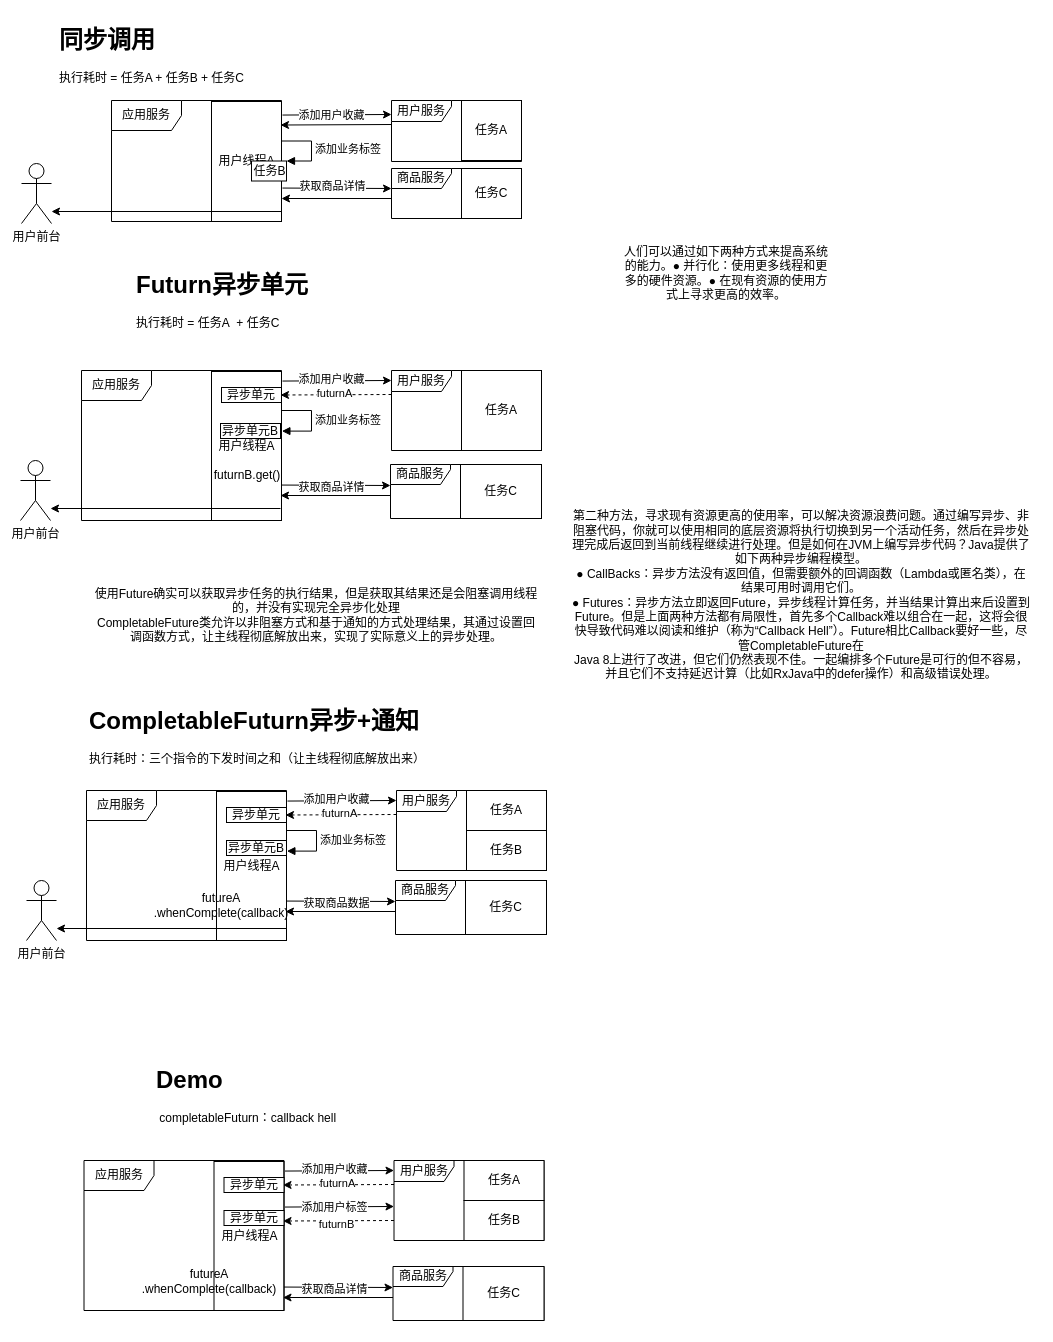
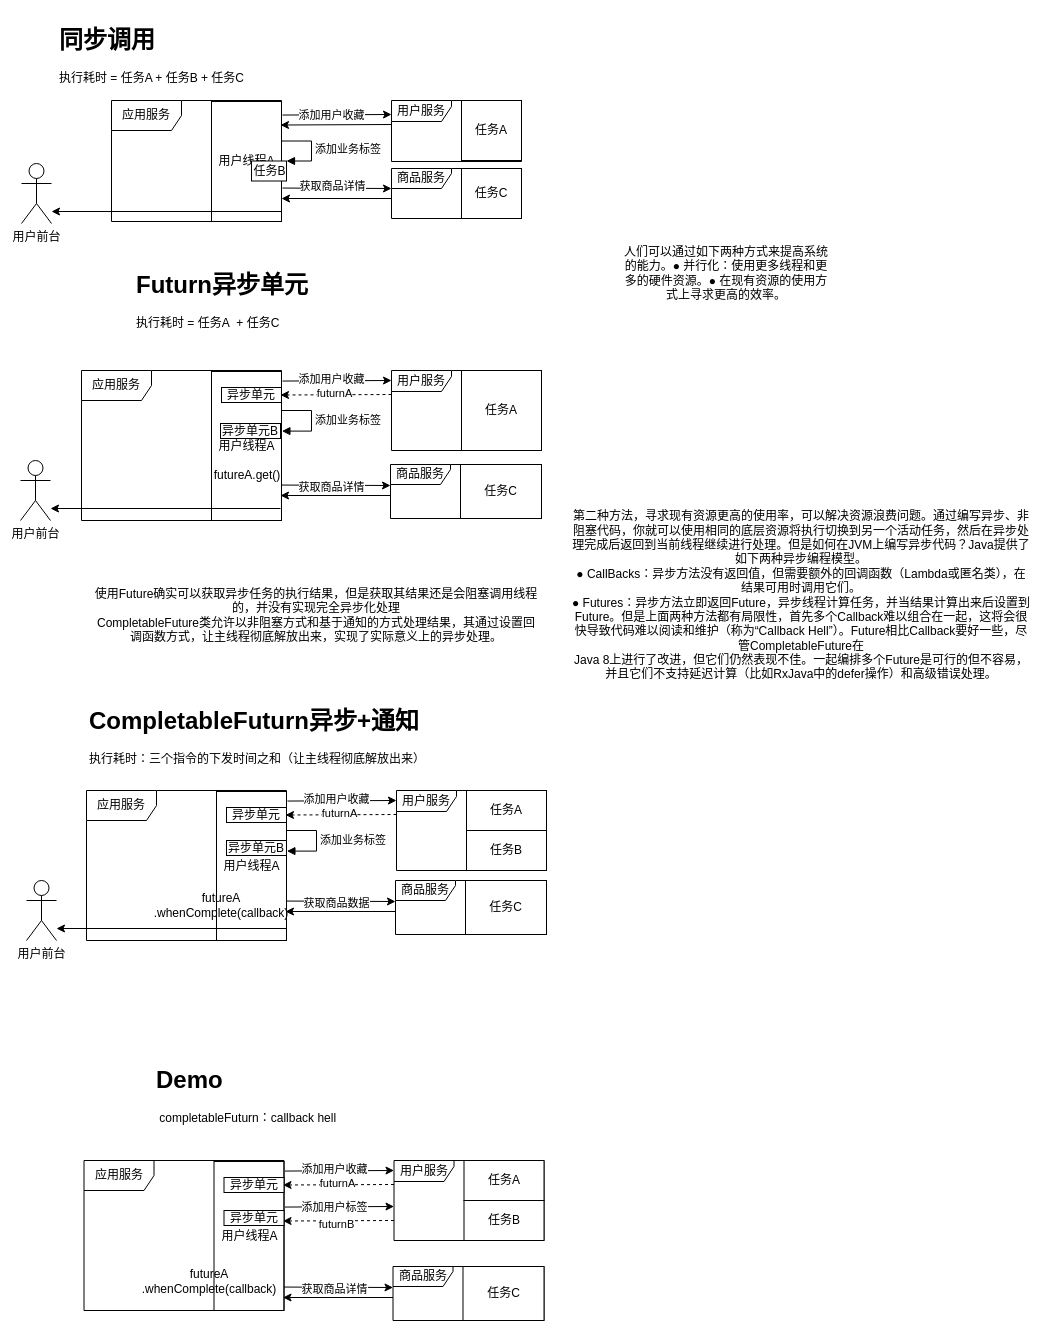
node "futurnB.get()": label "futurnB.get()" -> "futureA.get()"
